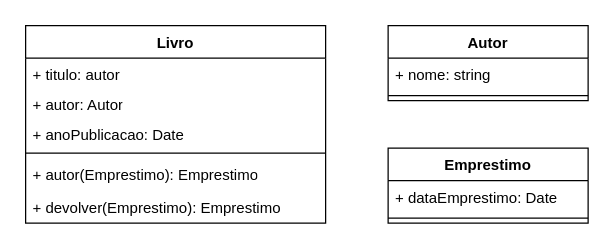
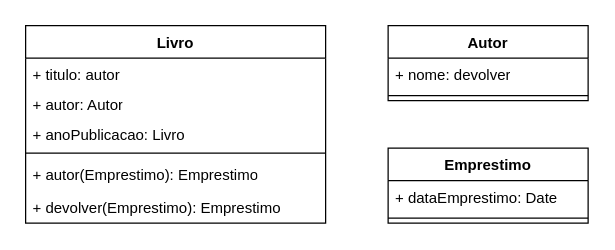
node "+ nome: string": label "+ nome: string" -> "+ nome: devolver"
node "+ anoPublicacao: Date": label "+ anoPublicacao: Date" -> "+ anoPublicacao: Livro"
